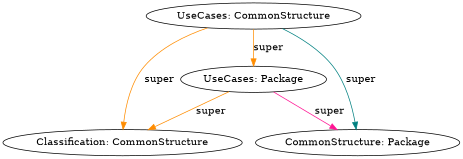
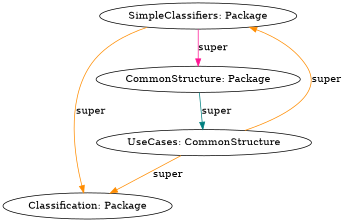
edge "UseCases: CommonStructure" -> "CommonStructure: Package": reversed
node "UseCases: Package": label "UseCases: Package" -> "SimpleClassifiers: Package"
node "Classification: CommonStructure": label "Classification: CommonStructure" -> "Classification: Package"
